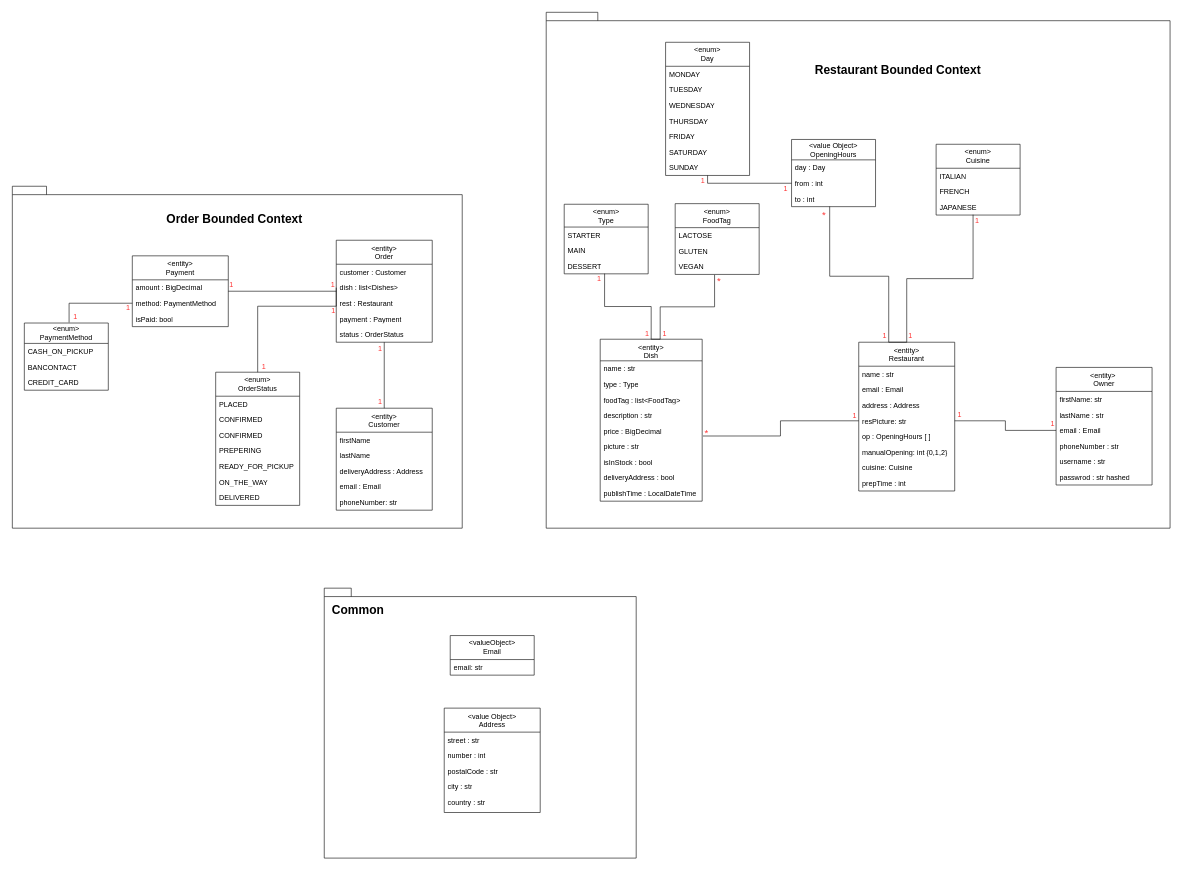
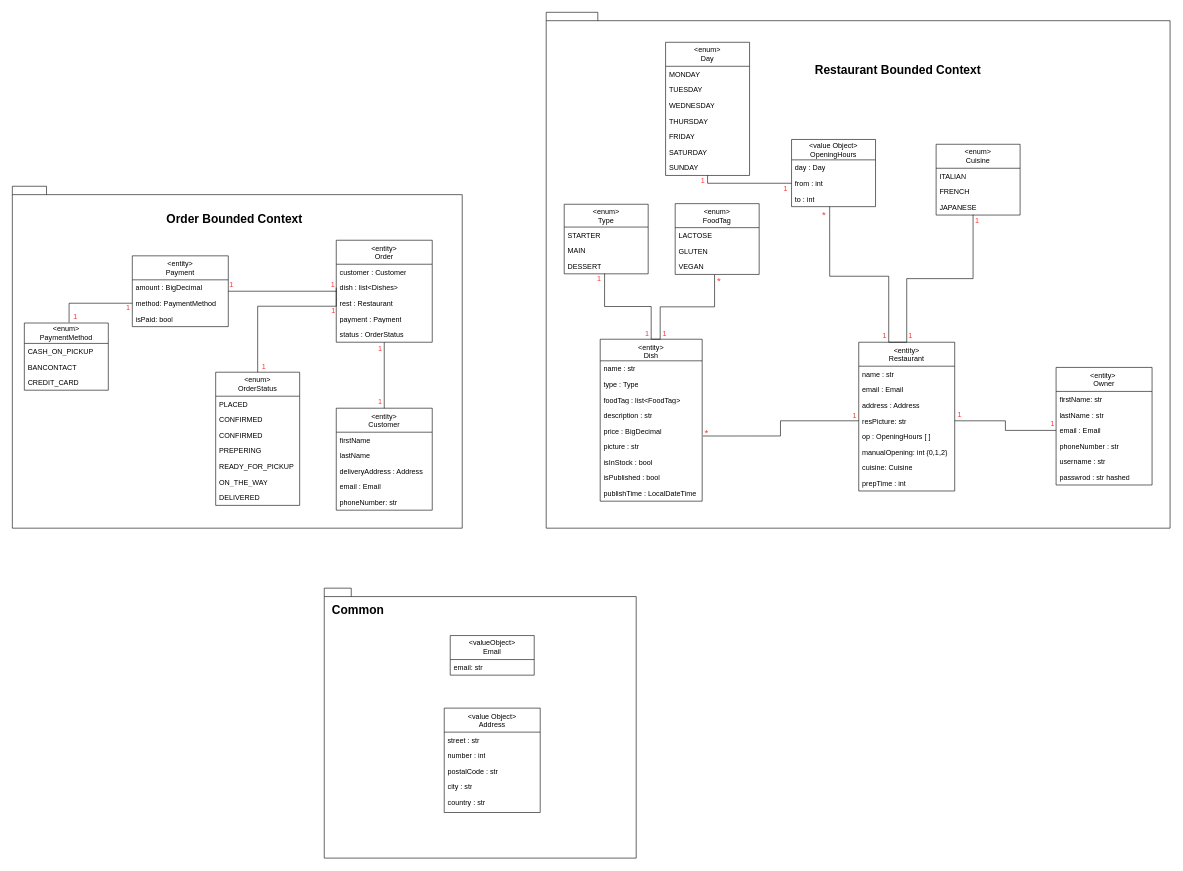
node "deliveryAddress : bool": label "deliveryAddress : bool" -> "isPublished : bool"
